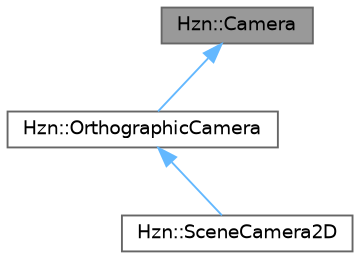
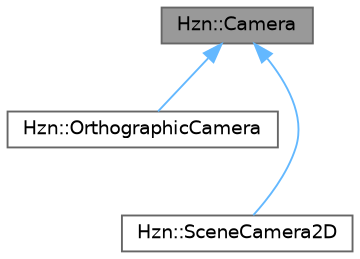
edge "Hzn::SceneCamera2D" -> "Hzn::OrthographicCamera": now "Hzn::SceneCamera2D" -> "Hzn::Camera"
